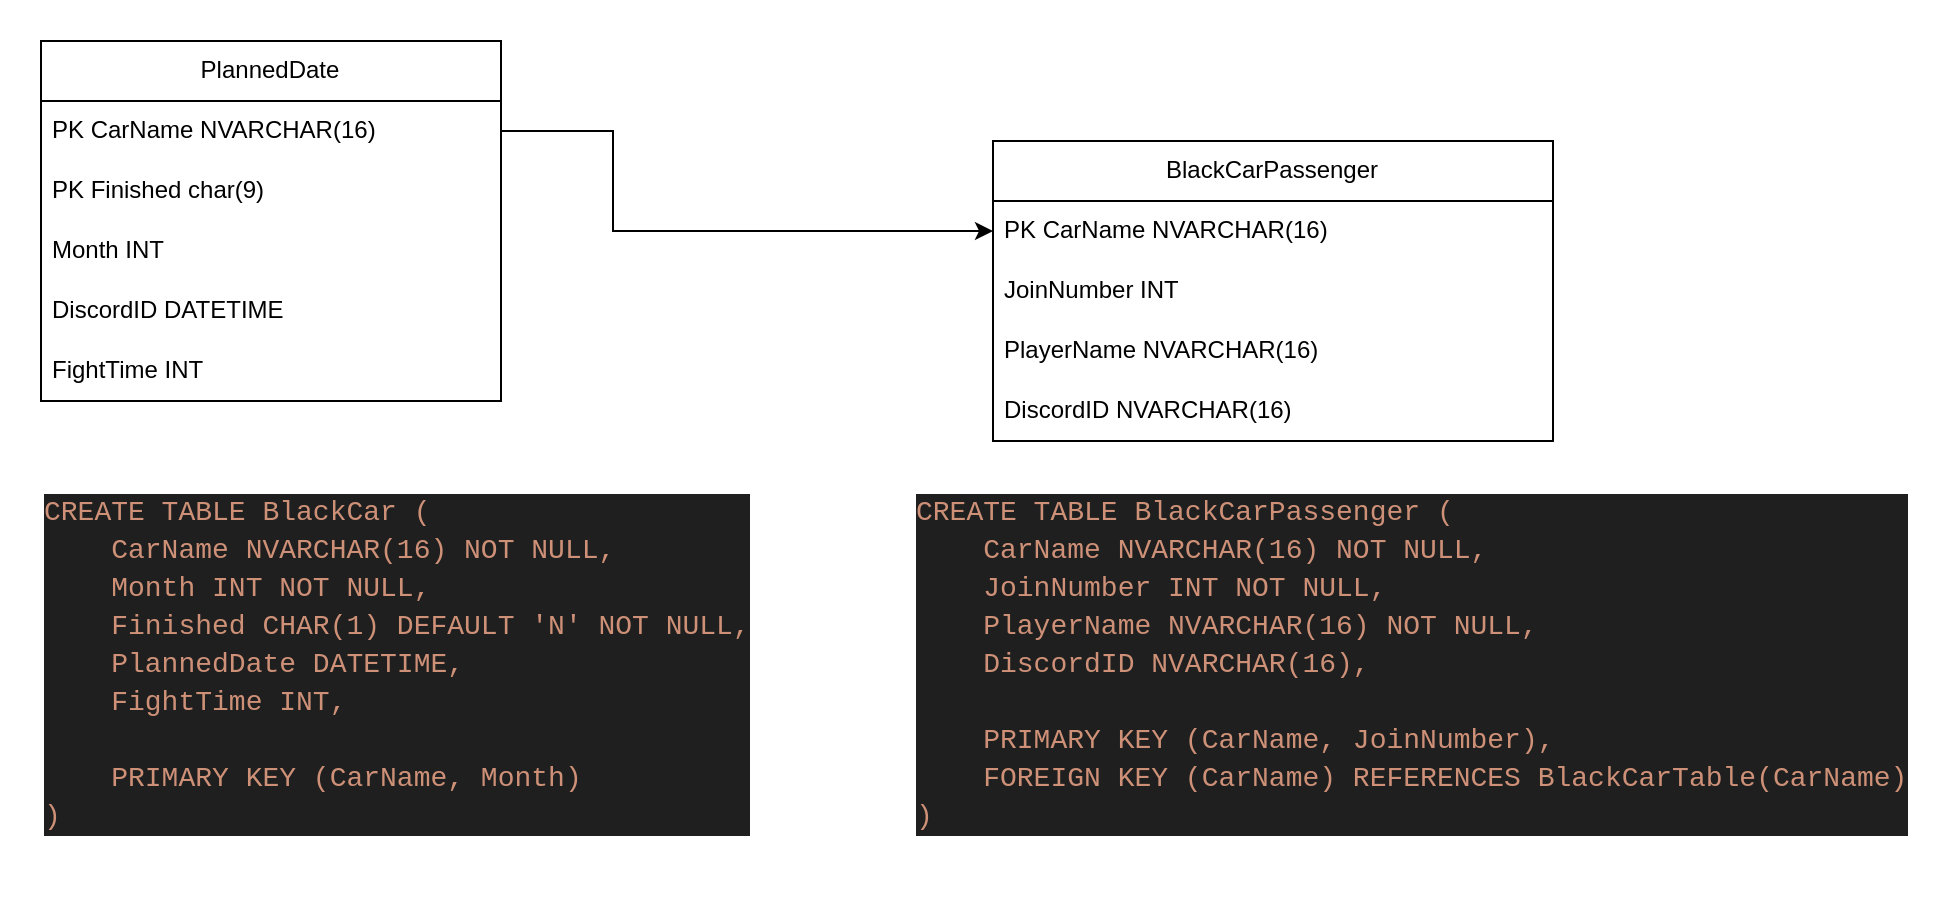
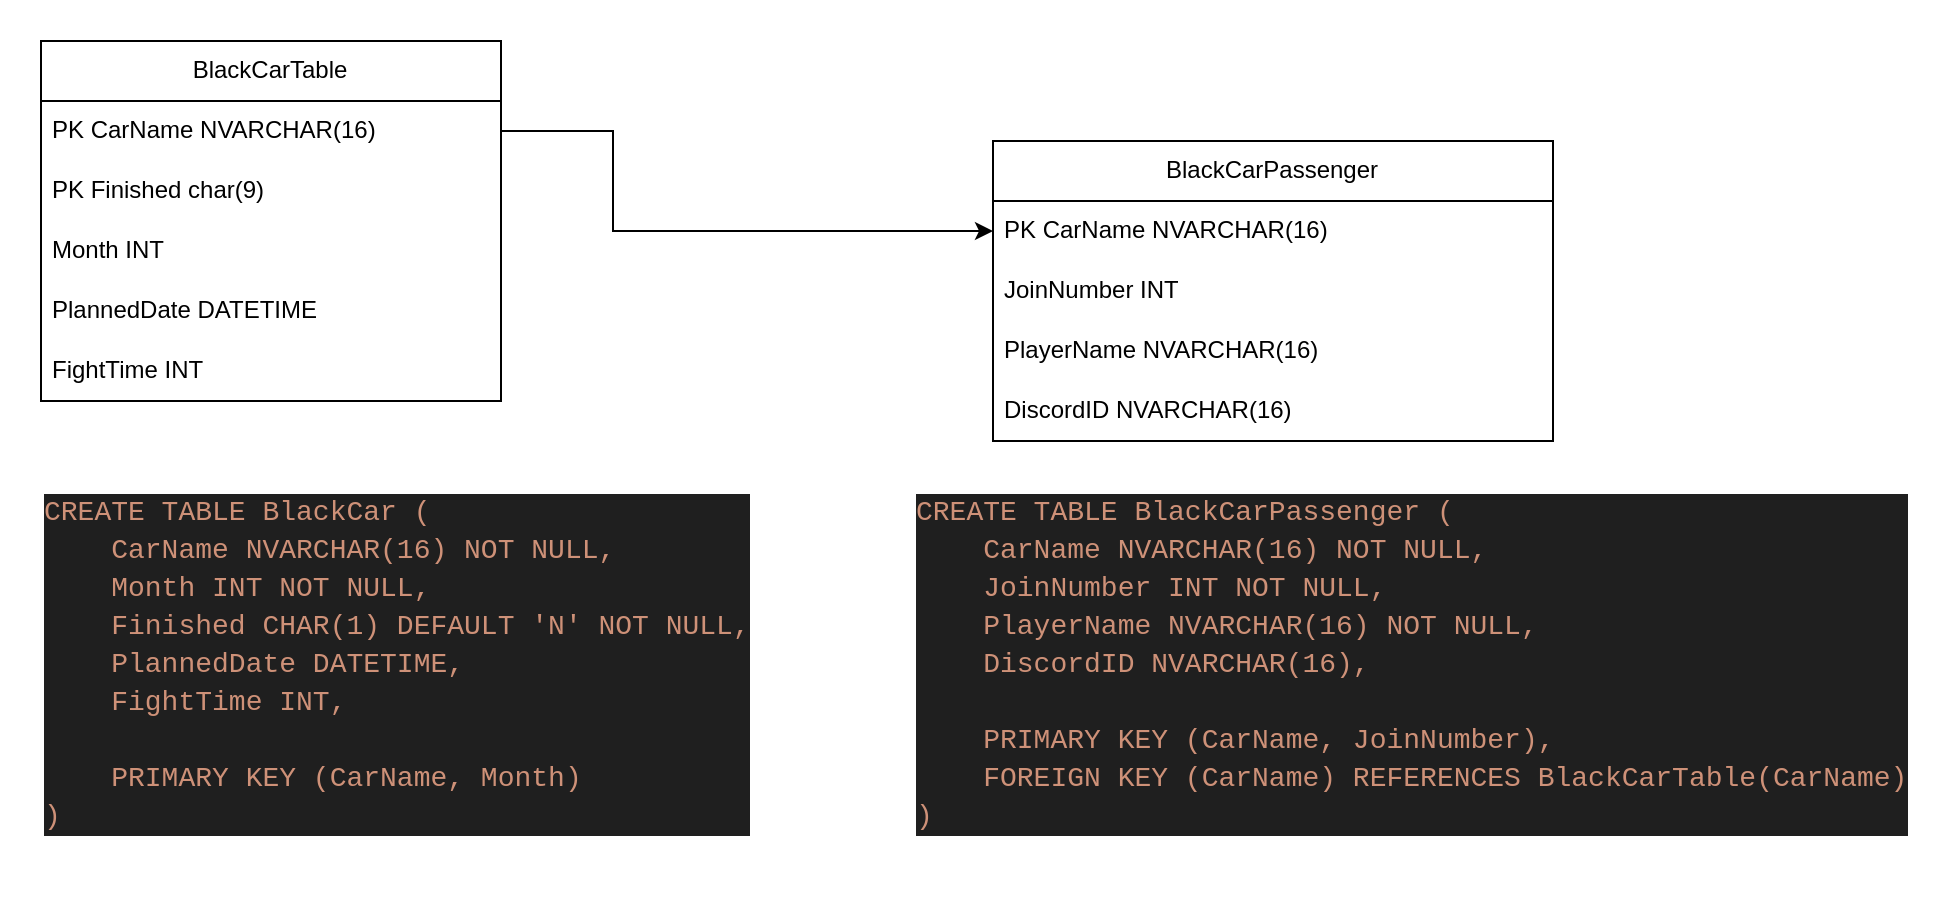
node "PlannedDate": label "PlannedDate" -> "BlackCarTable"
node "DiscordID DATETIME": label "DiscordID DATETIME" -> "PlannedDate DATETIME"
